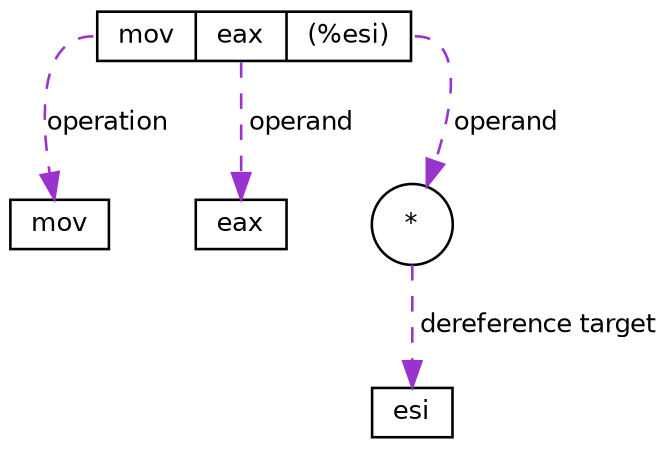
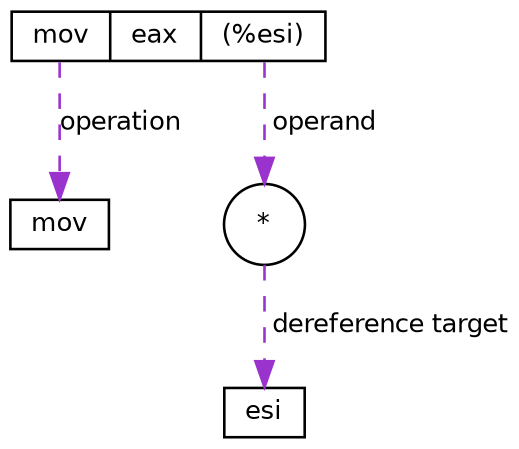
node "eax": removed
